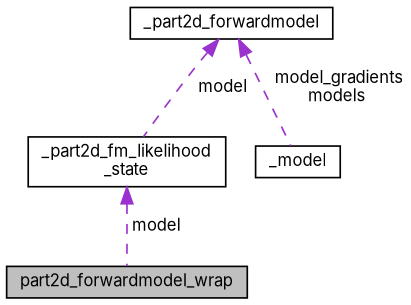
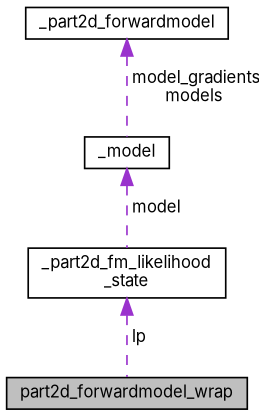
edge "_part2d_fm_likelihood _state" -> "_part2d_forwardmodel": now "_part2d_fm_likelihood _state" -> "_model"
edge "part2d_forwardmodel_wrap" -> "_part2d_fm_likelihood _state": label " model" -> " lp"
